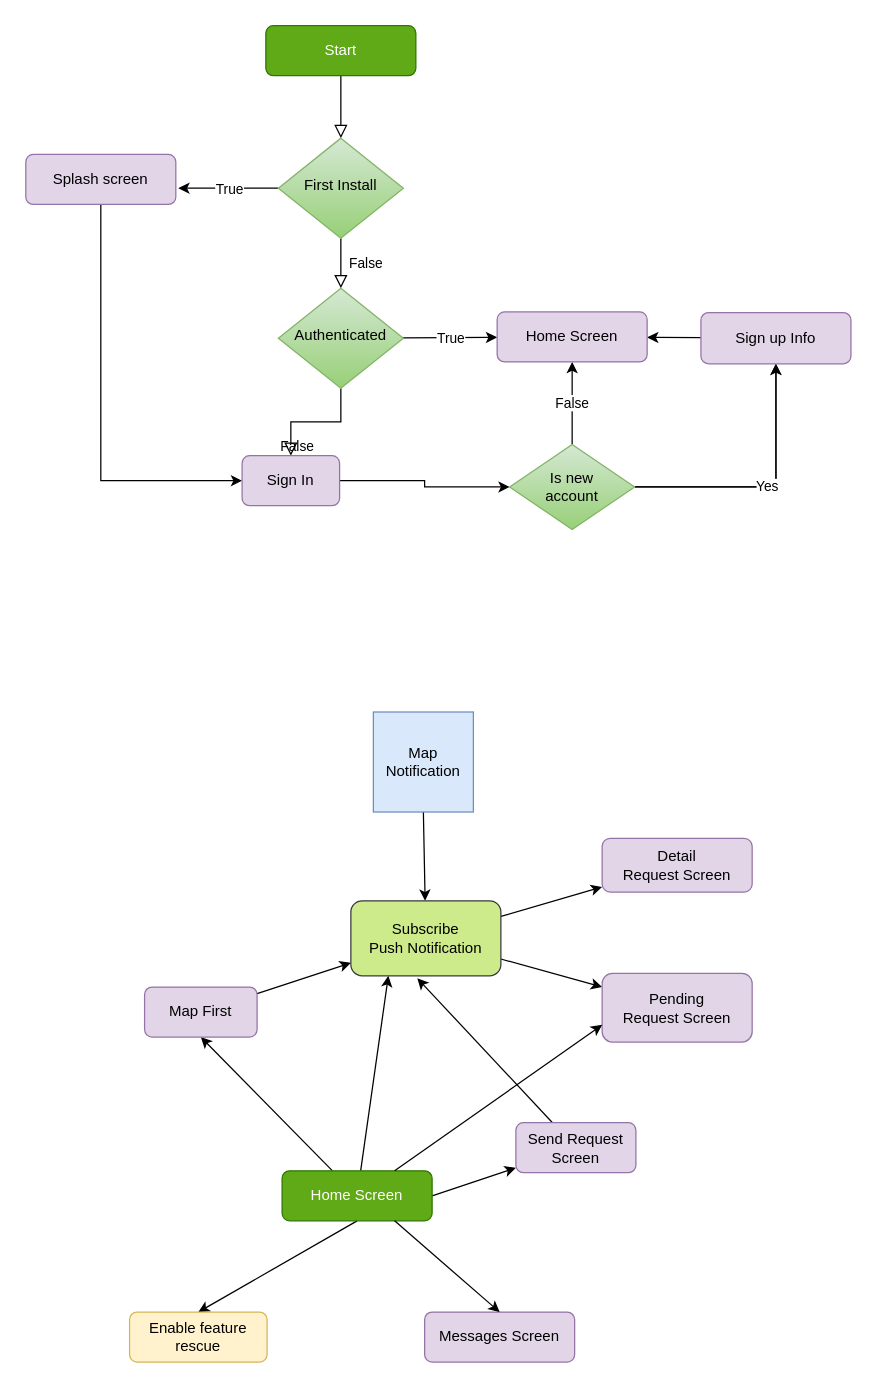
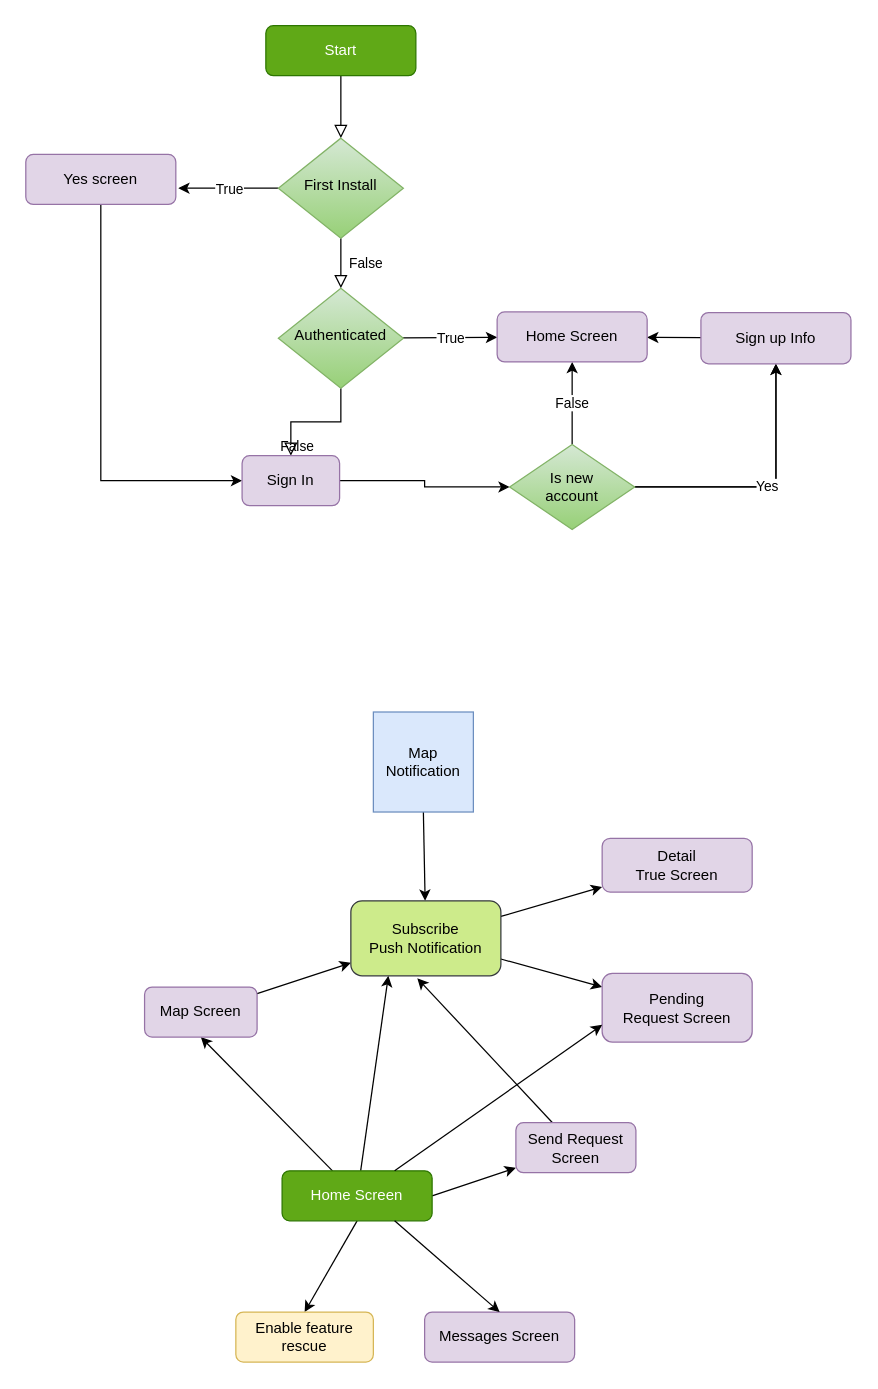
node "Splash screen": label "Splash screen" -> "Yes screen"
node "Detail Request Screen": label "Detail Request Screen" -> "Detail True Screen"
node "Map First": label "Map First" -> "Map Screen"
node "Enable feature rescue": moved (198, 1337) -> (304, 1337)
